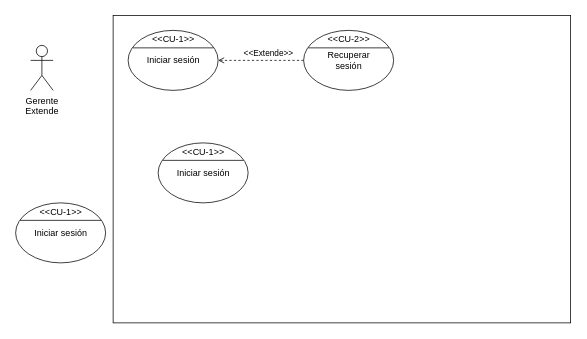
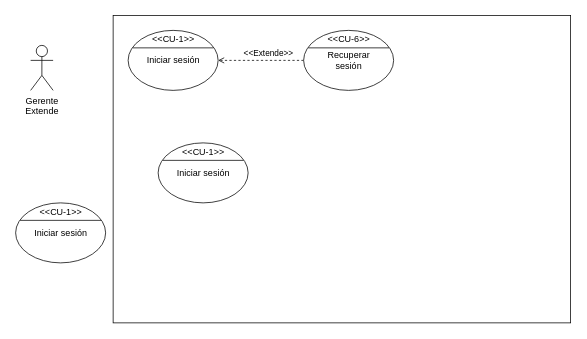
node "<<CU-2>>": label "<<CU-2>>" -> "<<CU-6>>"
